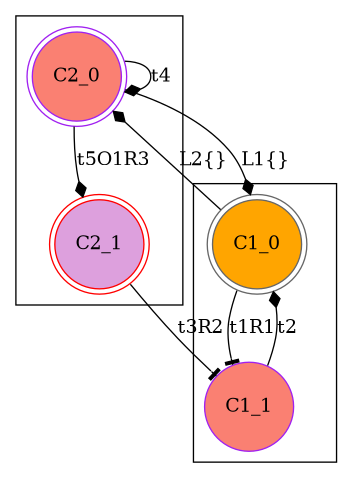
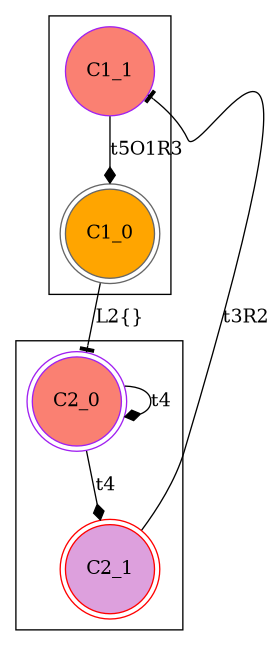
edge "C2_0" -> "C1_0": removed, label "L1{}"
edge "C2_0" -> "C2_1": label "t5O1R3" -> "t4"
edge "C1_0" -> "C2_0": arrowhead diamond -> tee
edge "C1_0" -> "C1_1": removed, label "t1R1"
edge "C1_1" -> "C1_0": label "t2" -> "t5O1R3"
